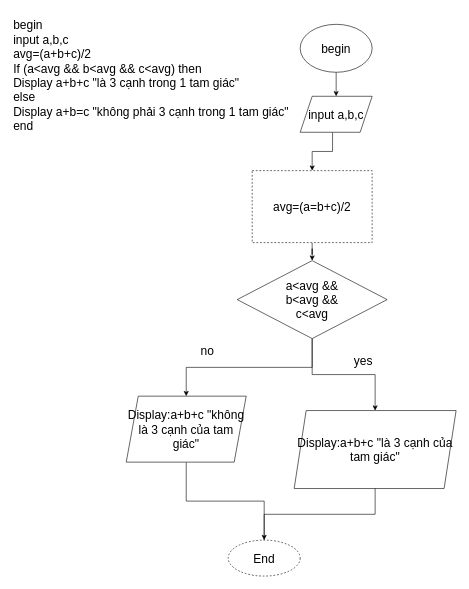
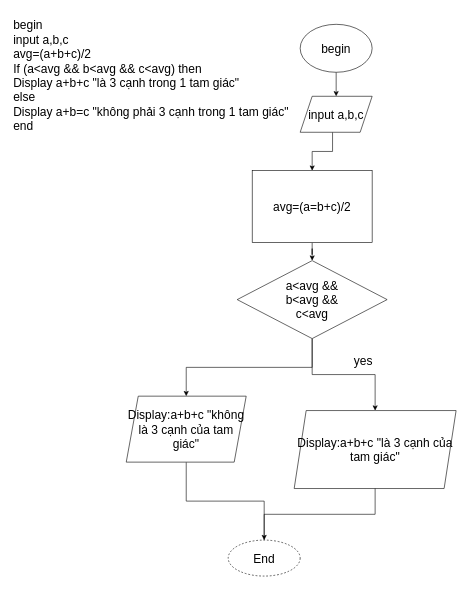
node "avg=(a=b+c)/2": style dashed -> solid
node "no": removed
